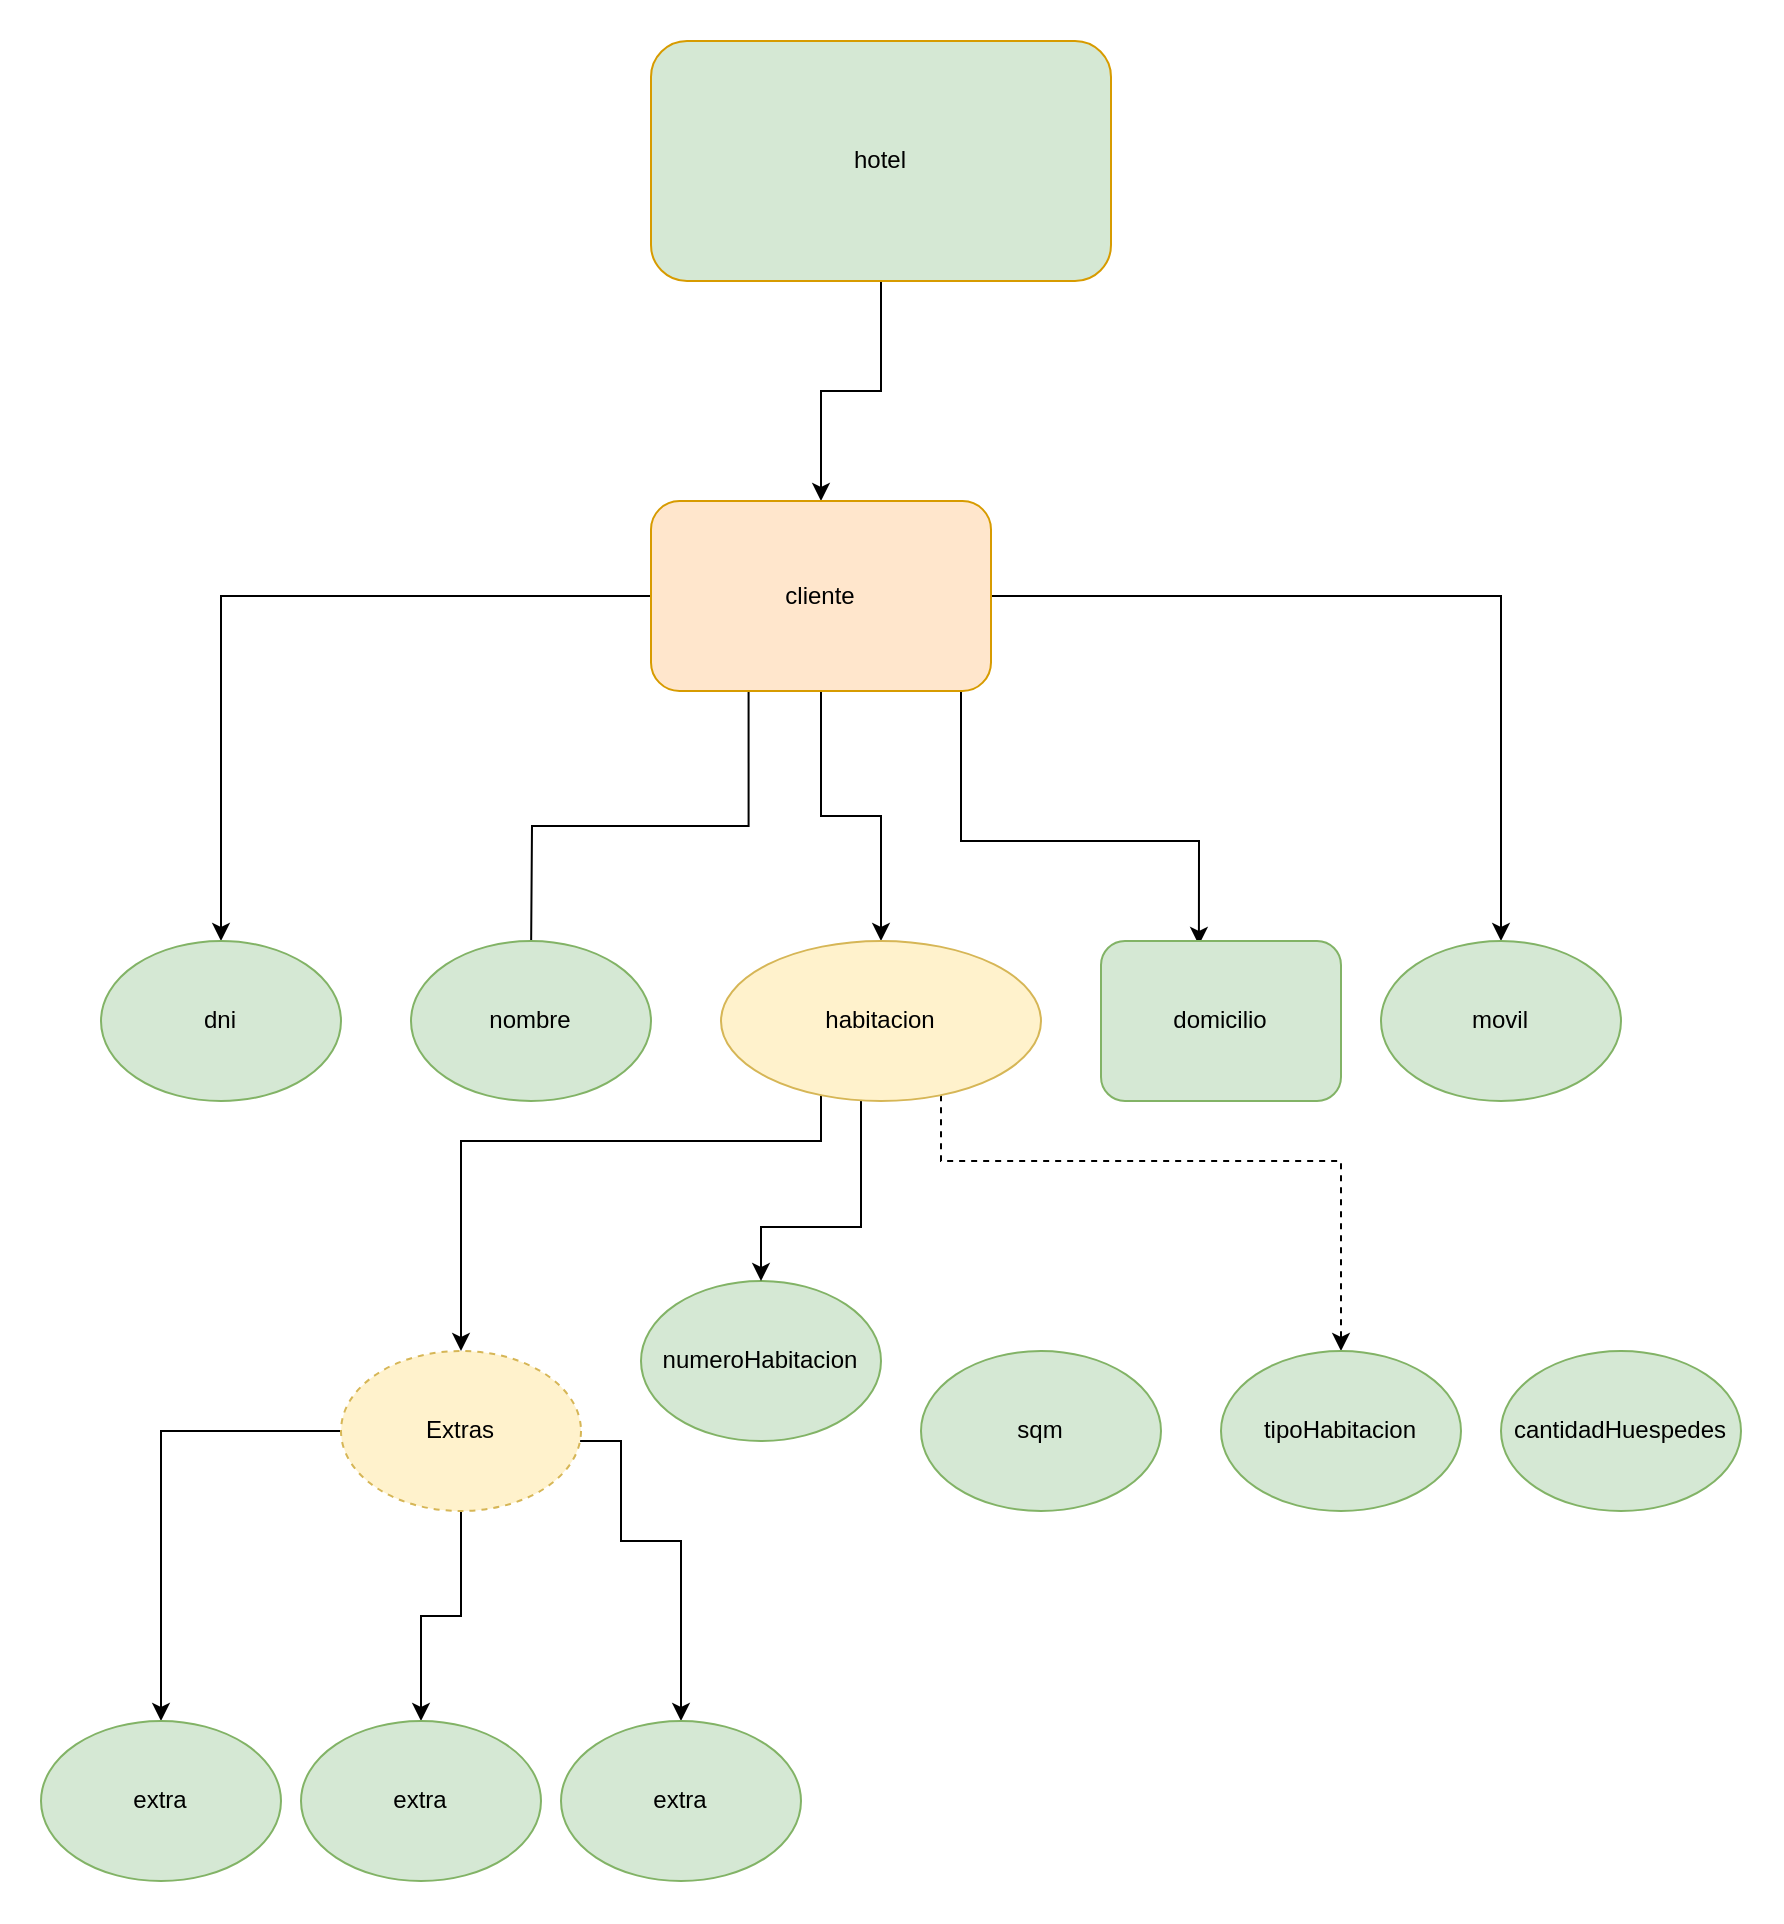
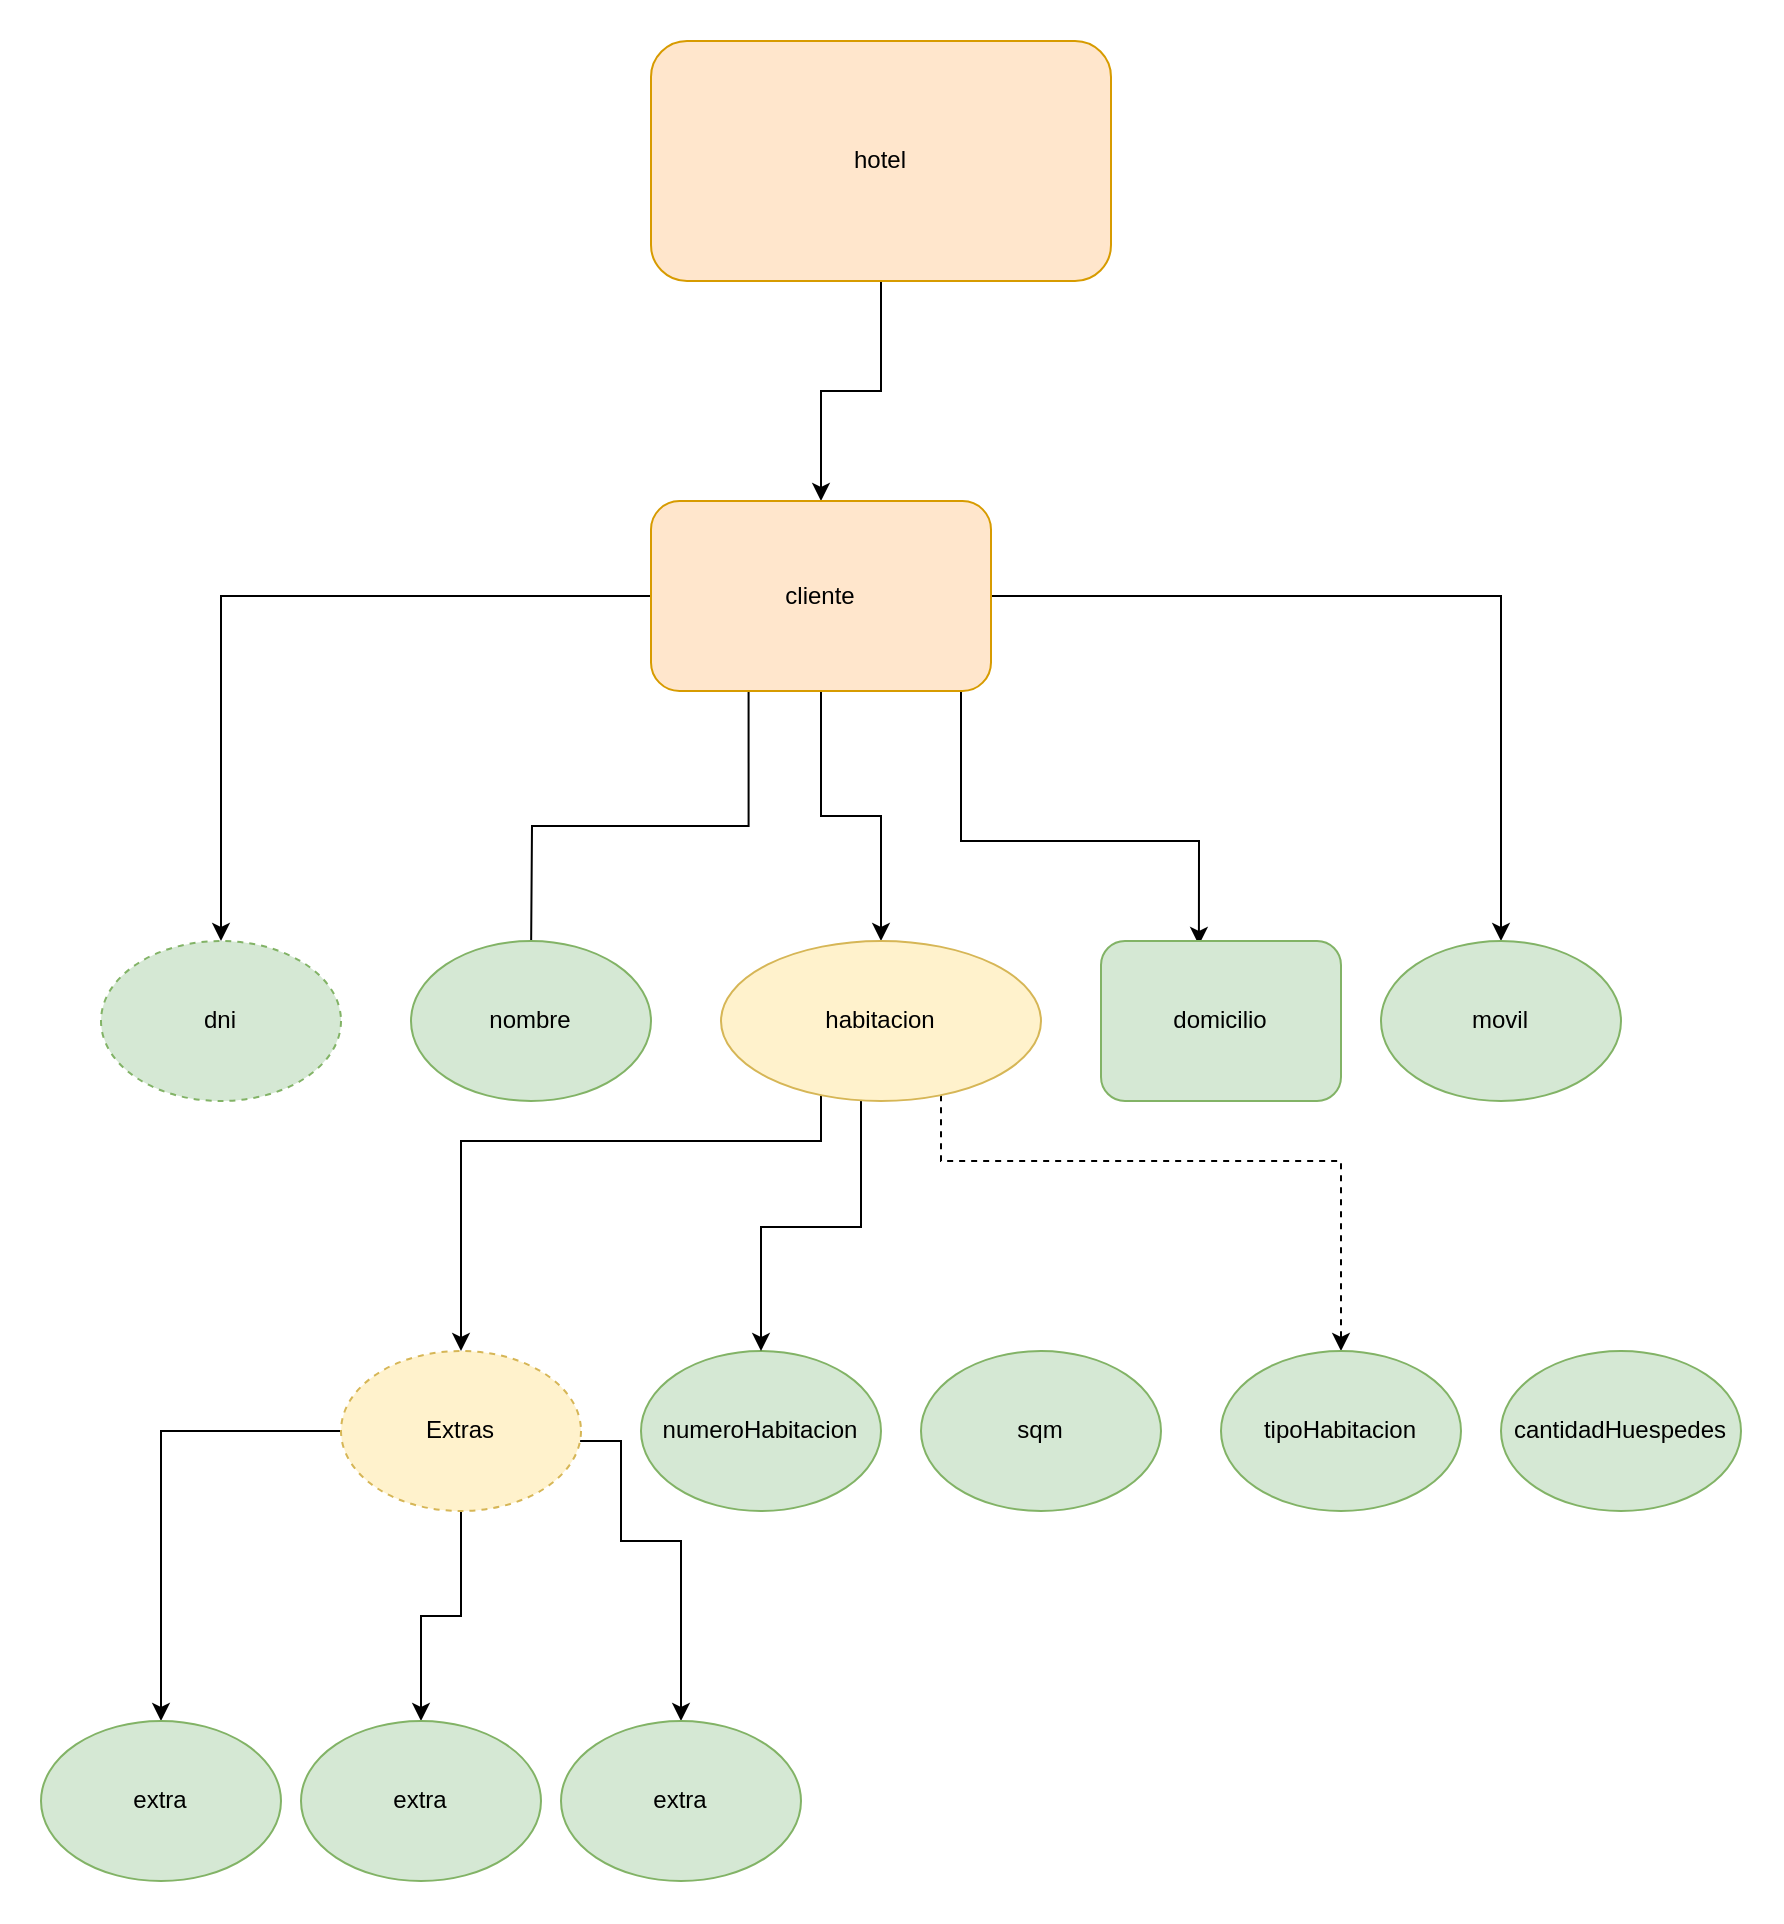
node "hotel": fillcolor #d5e8d4 -> #ffe6cc
node "dni": style solid -> dashed
node "numeroHabitacion": moved (761, 1361) -> (761, 1431)
